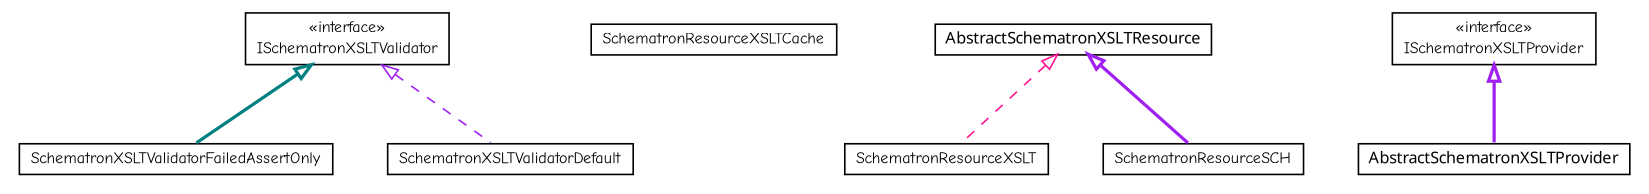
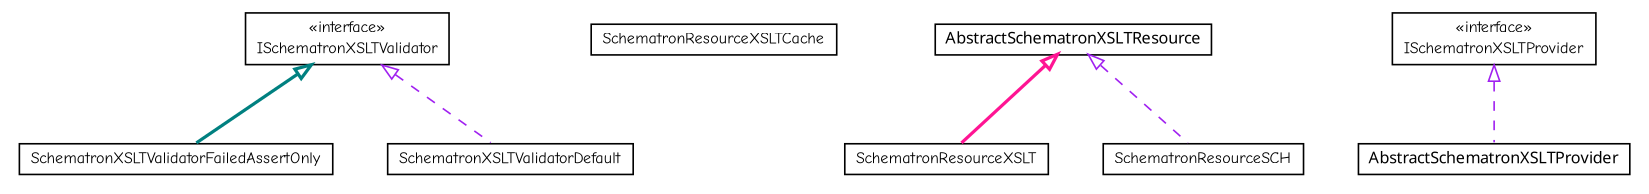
edge "SchematronResourceXSLT" -> "AbstractSchematronXSLTResource": style dashed -> bold
edge "SchematronResourceSCH" -> "AbstractSchematronXSLTResource": style bold -> dashed
edge "AbstractSchematronXSLTProvider" -> "ISchematronXSLTProvider": style bold -> dashed
